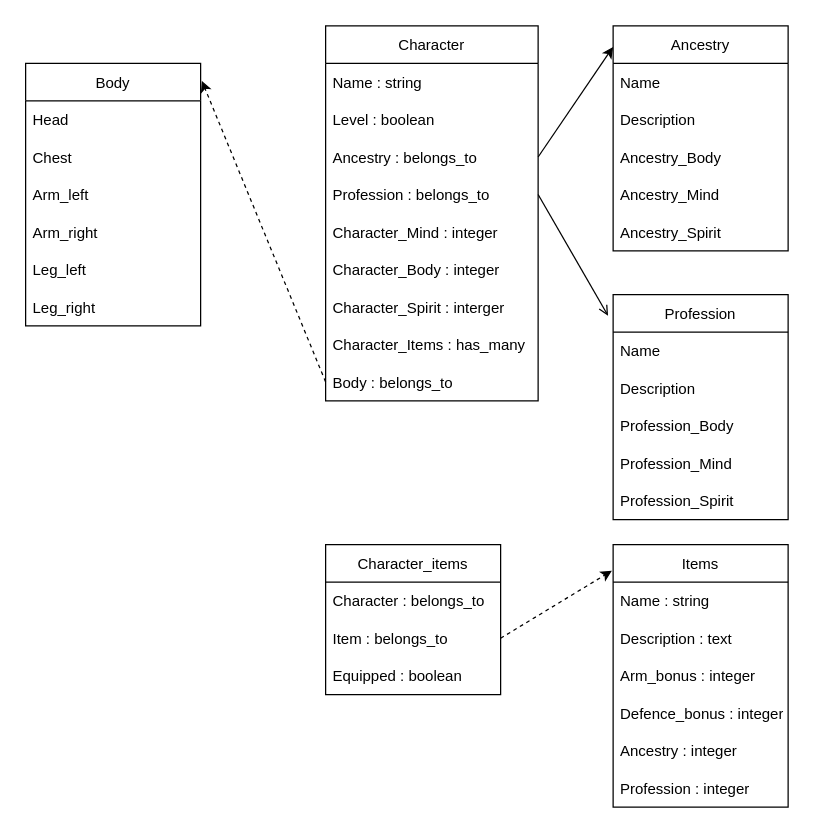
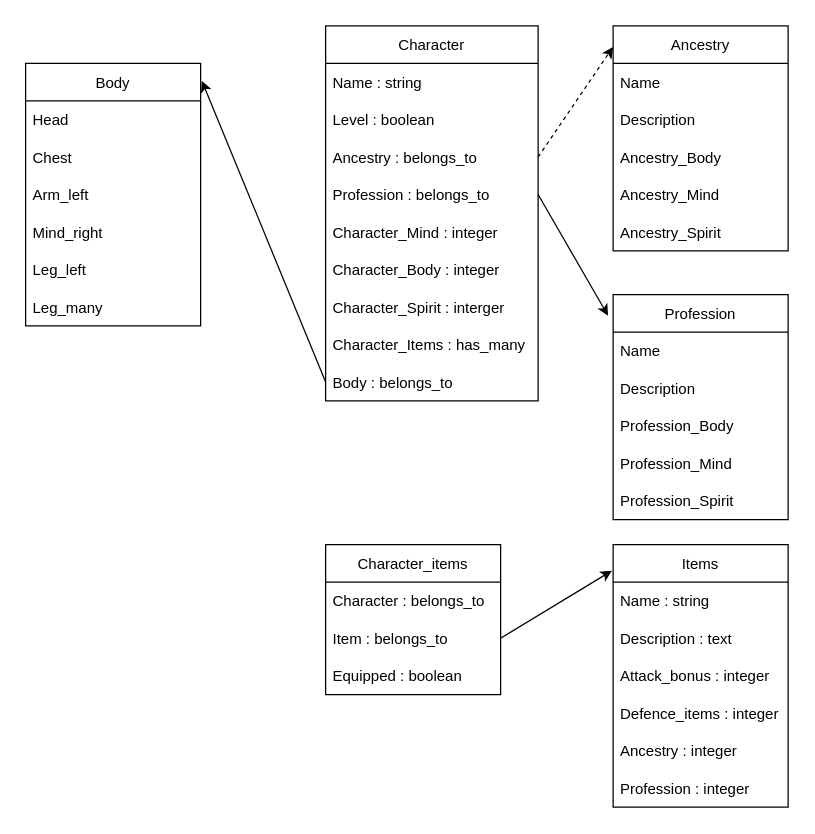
edge "Ancestry : belongs_to" -> "Ancestry": style solid -> dashed
node "Arm_right": label "Arm_right" -> "Mind_right"
edge "Body : belongs_to" -> "Body": style dashed -> solid
node "Leg_right": label "Leg_right" -> "Leg_many"
edge "Profession : belongs_to" -> "Profession": arrowhead open -> classic
edge "Item : belongs_to" -> "Items": style dashed -> solid
node "Arm_bonus : integer": label "Arm_bonus : integer" -> "Attack_bonus : integer"
node "Defence_bonus : integer": label "Defence_bonus : integer" -> "Defence_items : integer"
